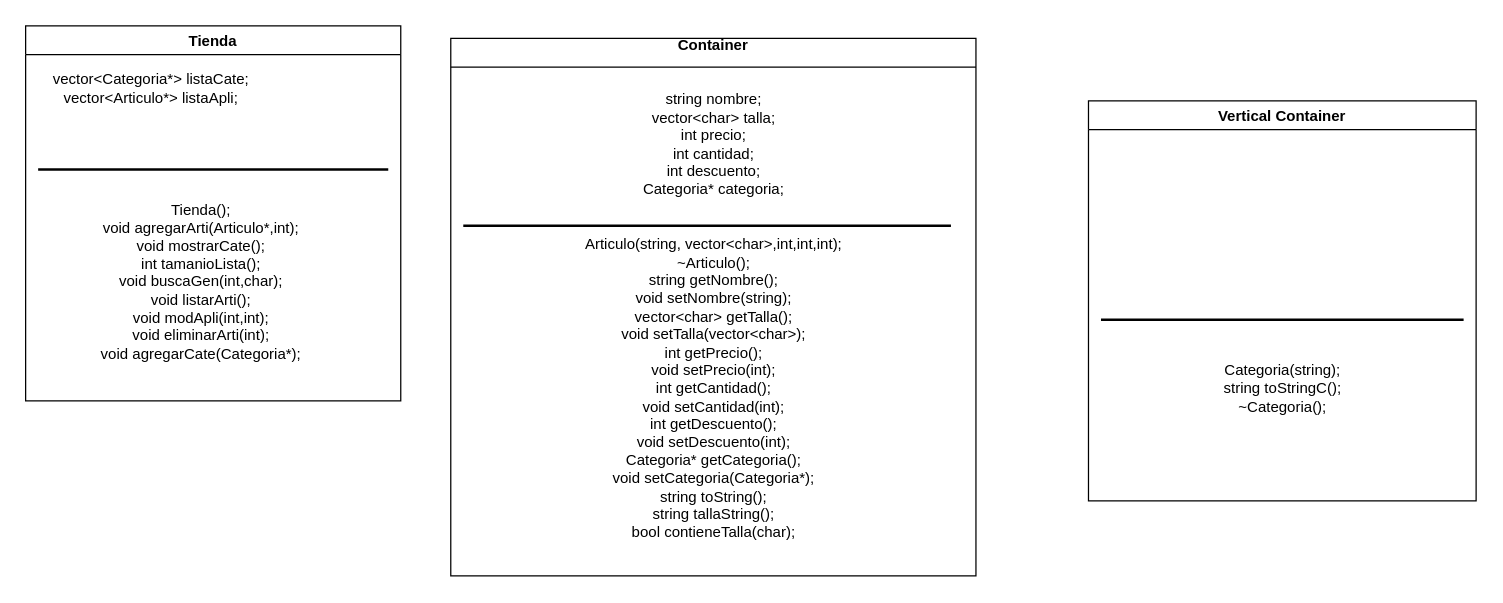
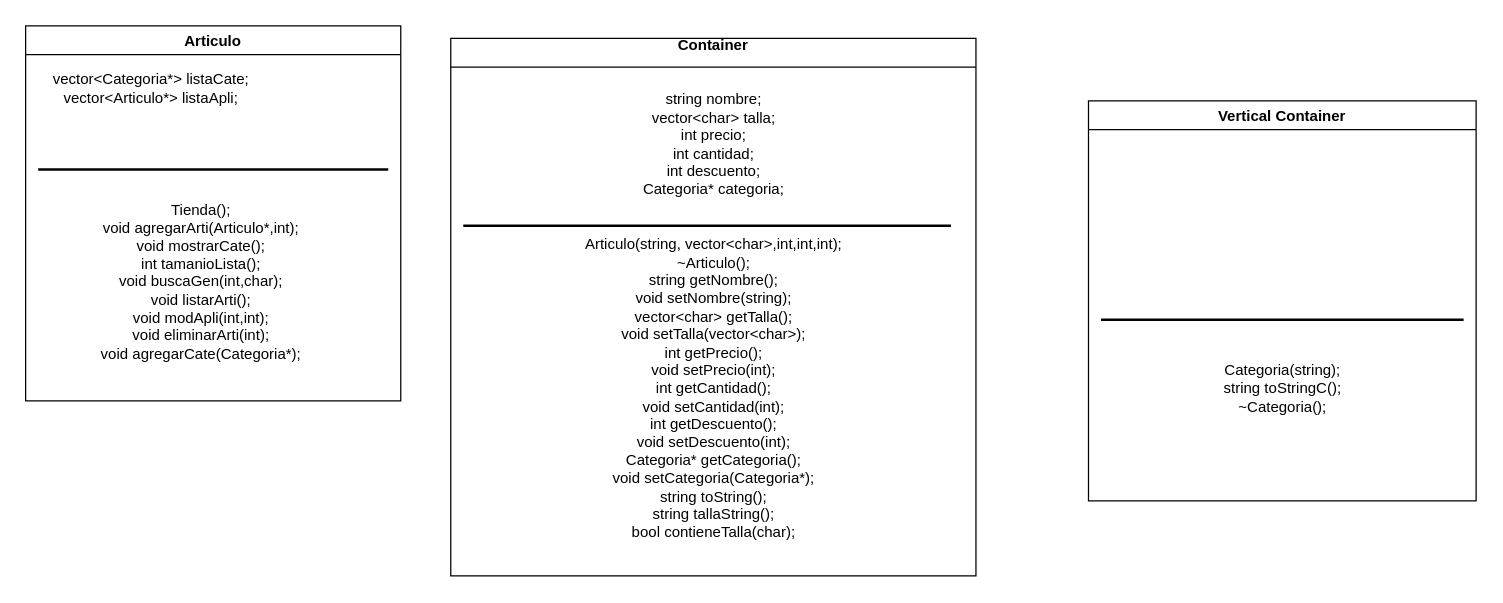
node "Tienda": label "Tienda" -> "Articulo"
